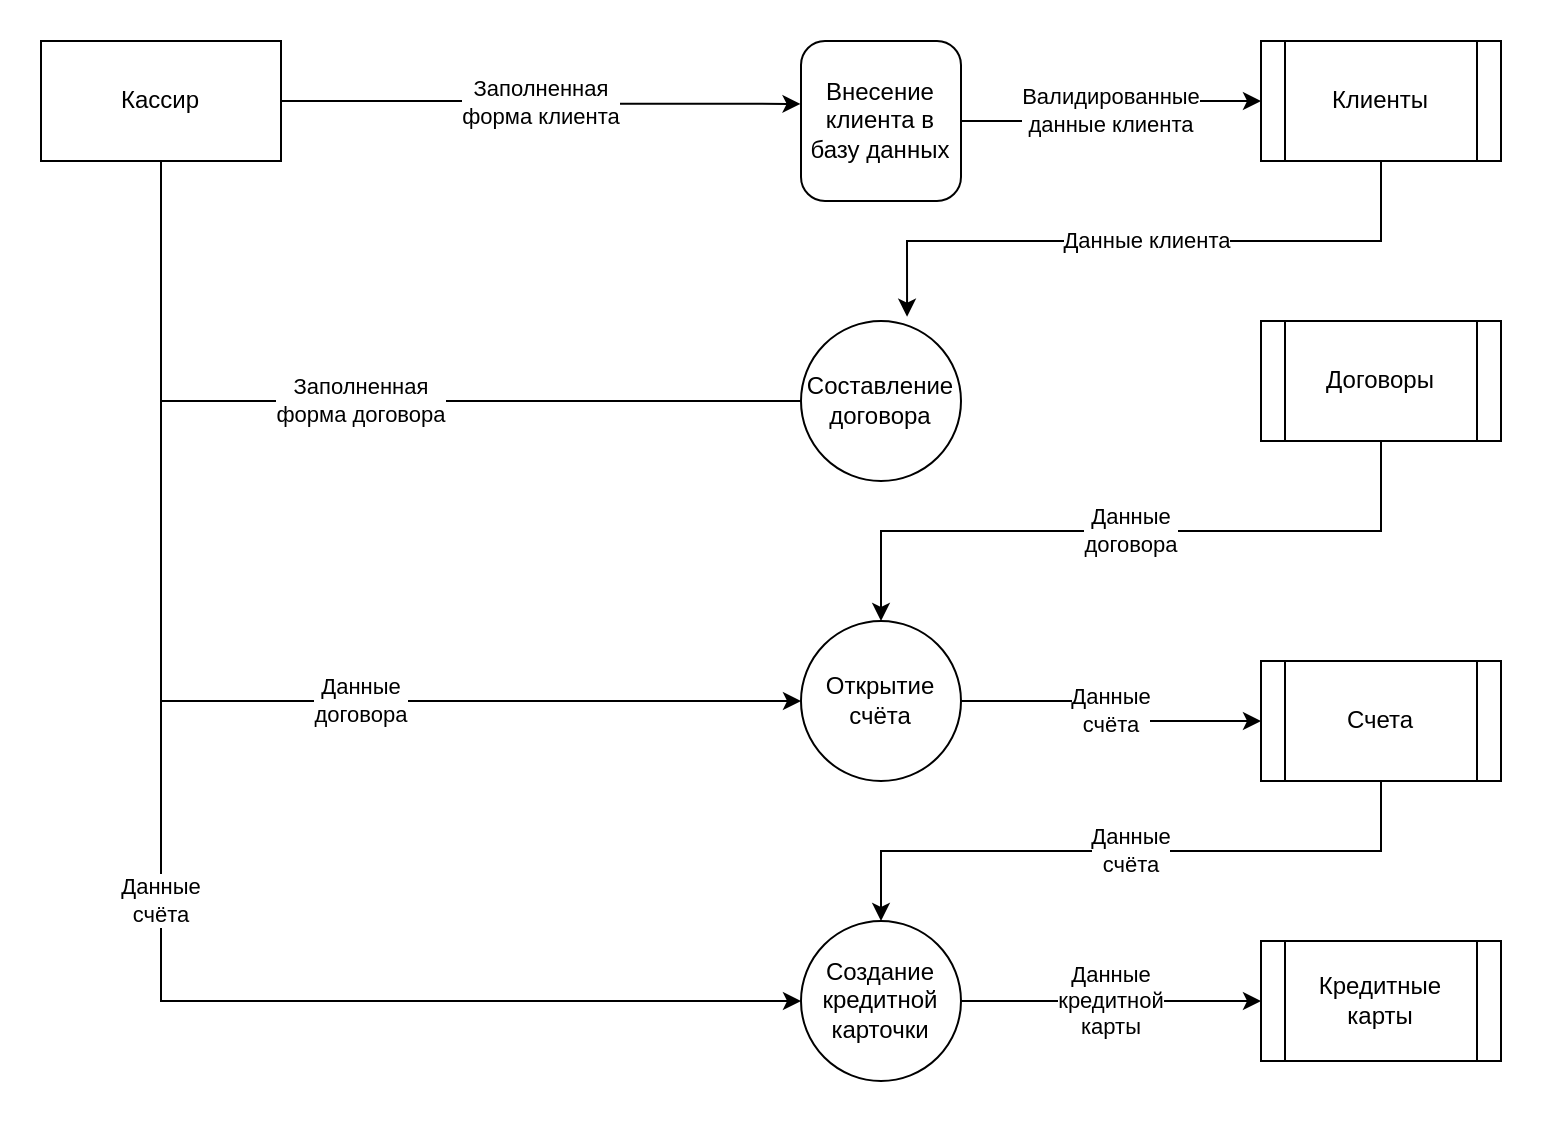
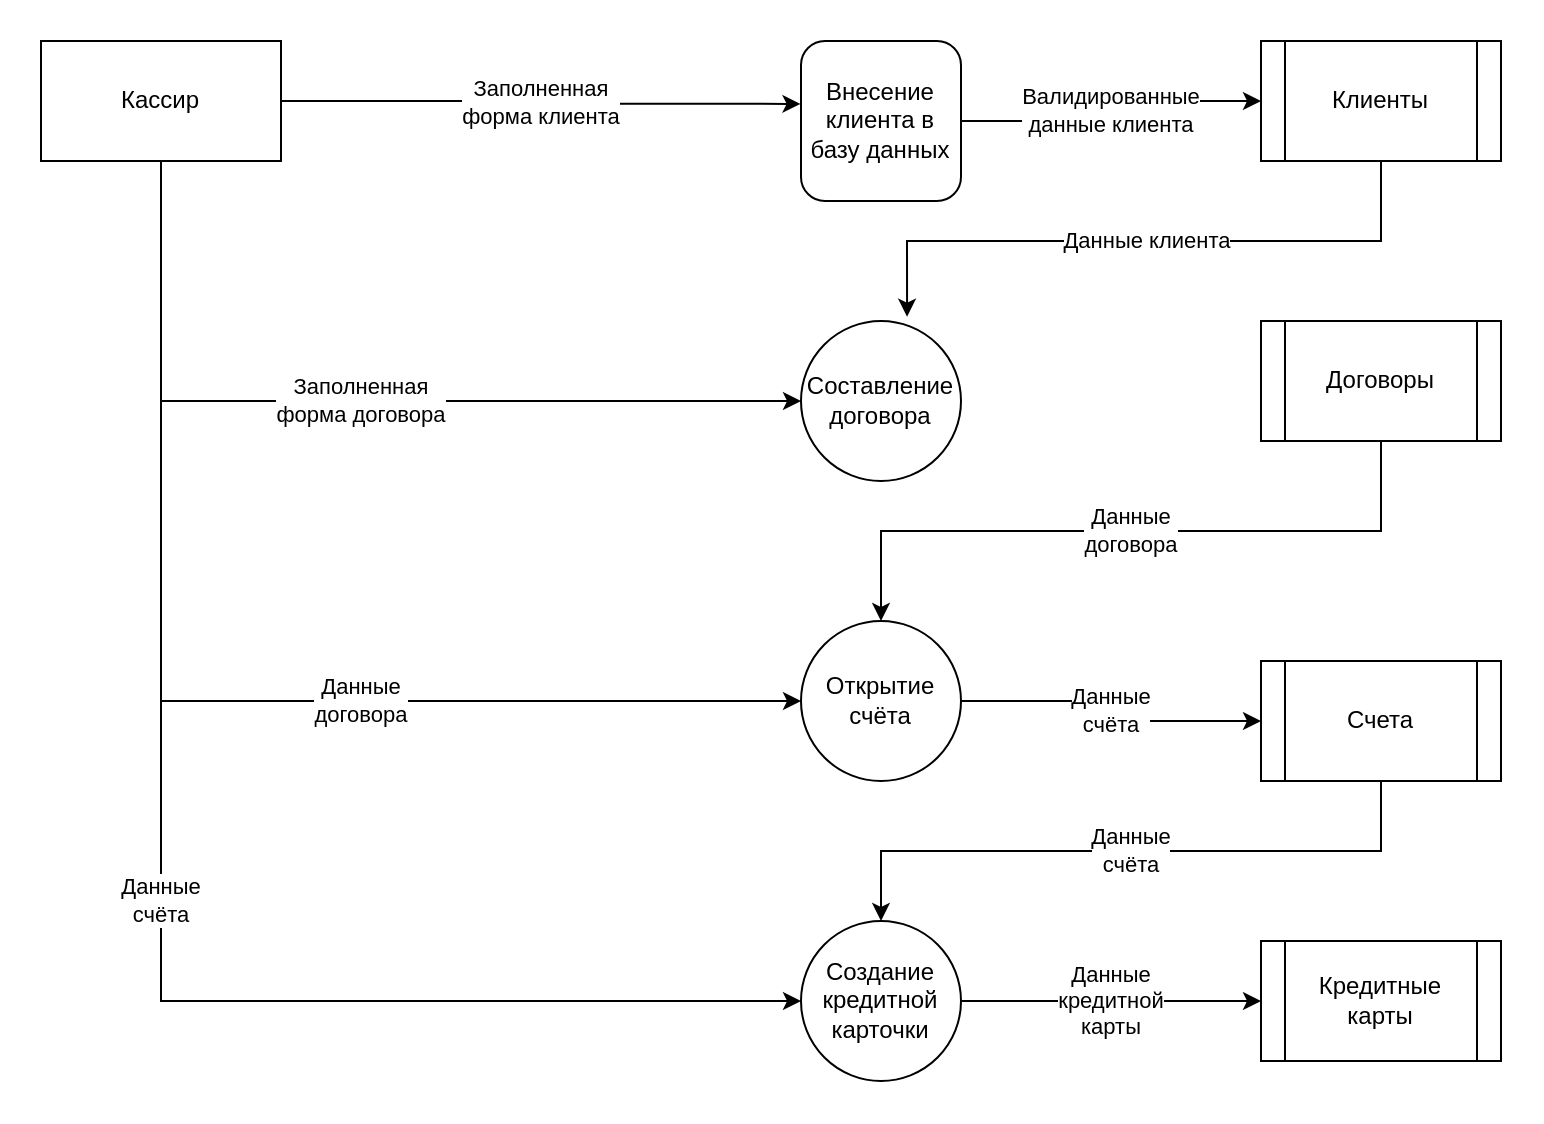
edge "Кассир" -- "Составление договора": arrowhead none -> classic
